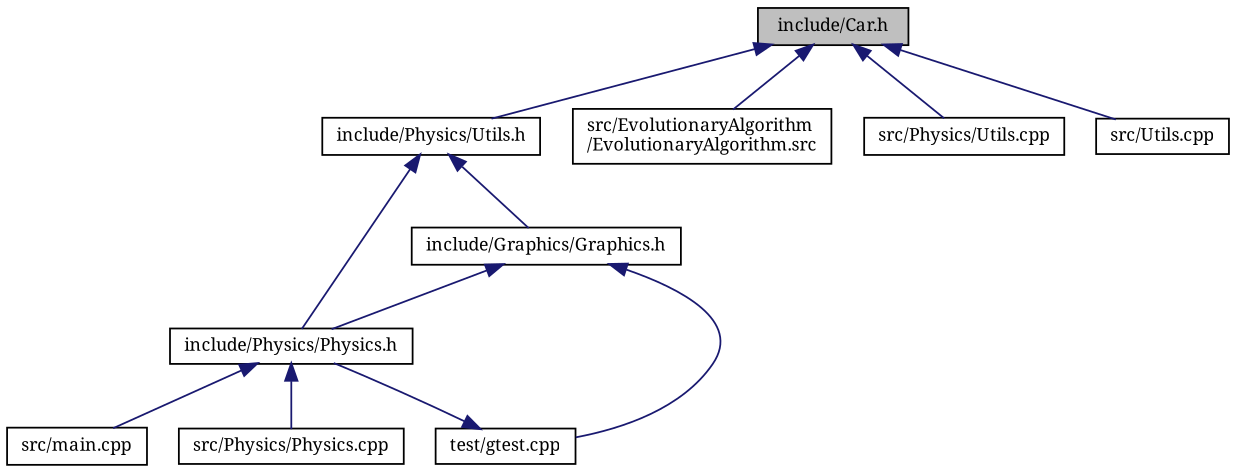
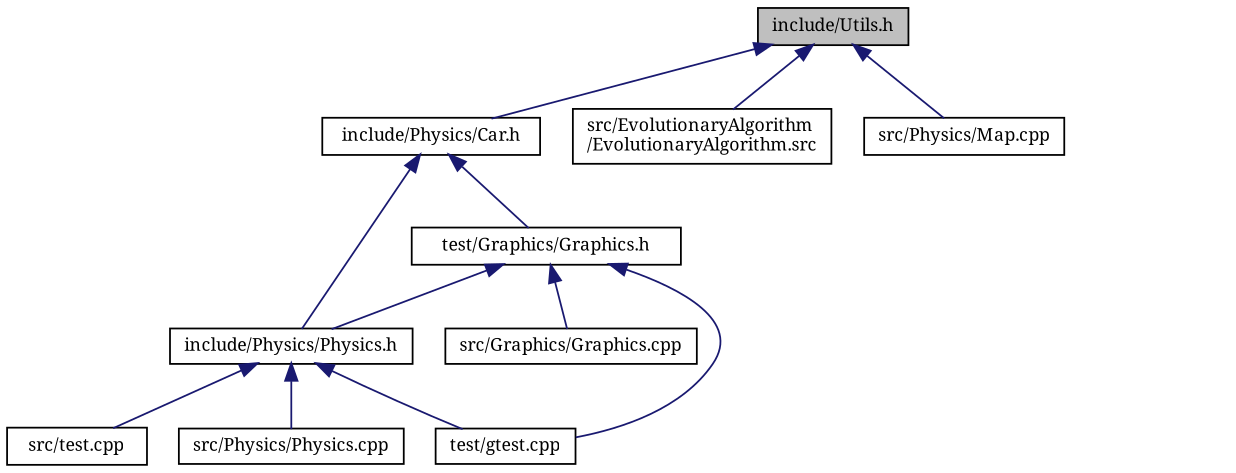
node "include/Car.h": label "include/Car.h" -> "include/Utils.h"
node "include/Physics/Utils.h": label "include/Physics/Utils.h" -> "include/Physics/Car.h"
node "src/Physics/Utils.cpp": label "src/Physics/Utils.cpp" -> "src/Physics/Map.cpp"
node "src/Utils.cpp": removed
node "include/Graphics/Graphics.h": label "include/Graphics/Graphics.h" -> "test/Graphics/Graphics.h"
node "src/Graphics/Graphics.cpp": added
edge "include/Physics/Physics.h" -> "test/gtest.cpp": reversed
node "src/main.cpp": label "src/main.cpp" -> "src/test.cpp"
